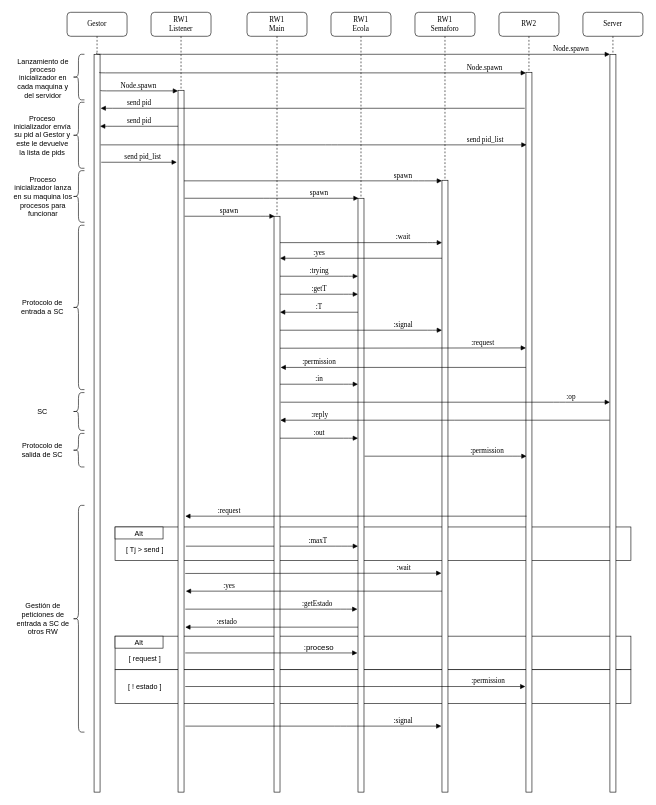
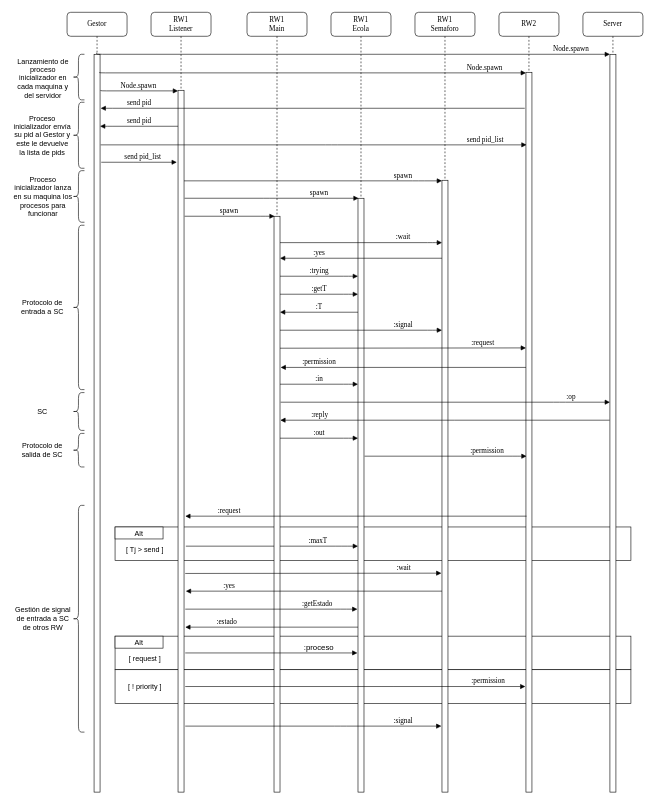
node "Gestión de peticiones de entrada a SC de otros RW": label "Gestión de peticiones de entrada a SC de otros RW" -> "Gestión de signal de entrada a SC de otros RW"
node "[ ! estado ]": label "[ ! estado ]" -> "[ ! priority ]"
